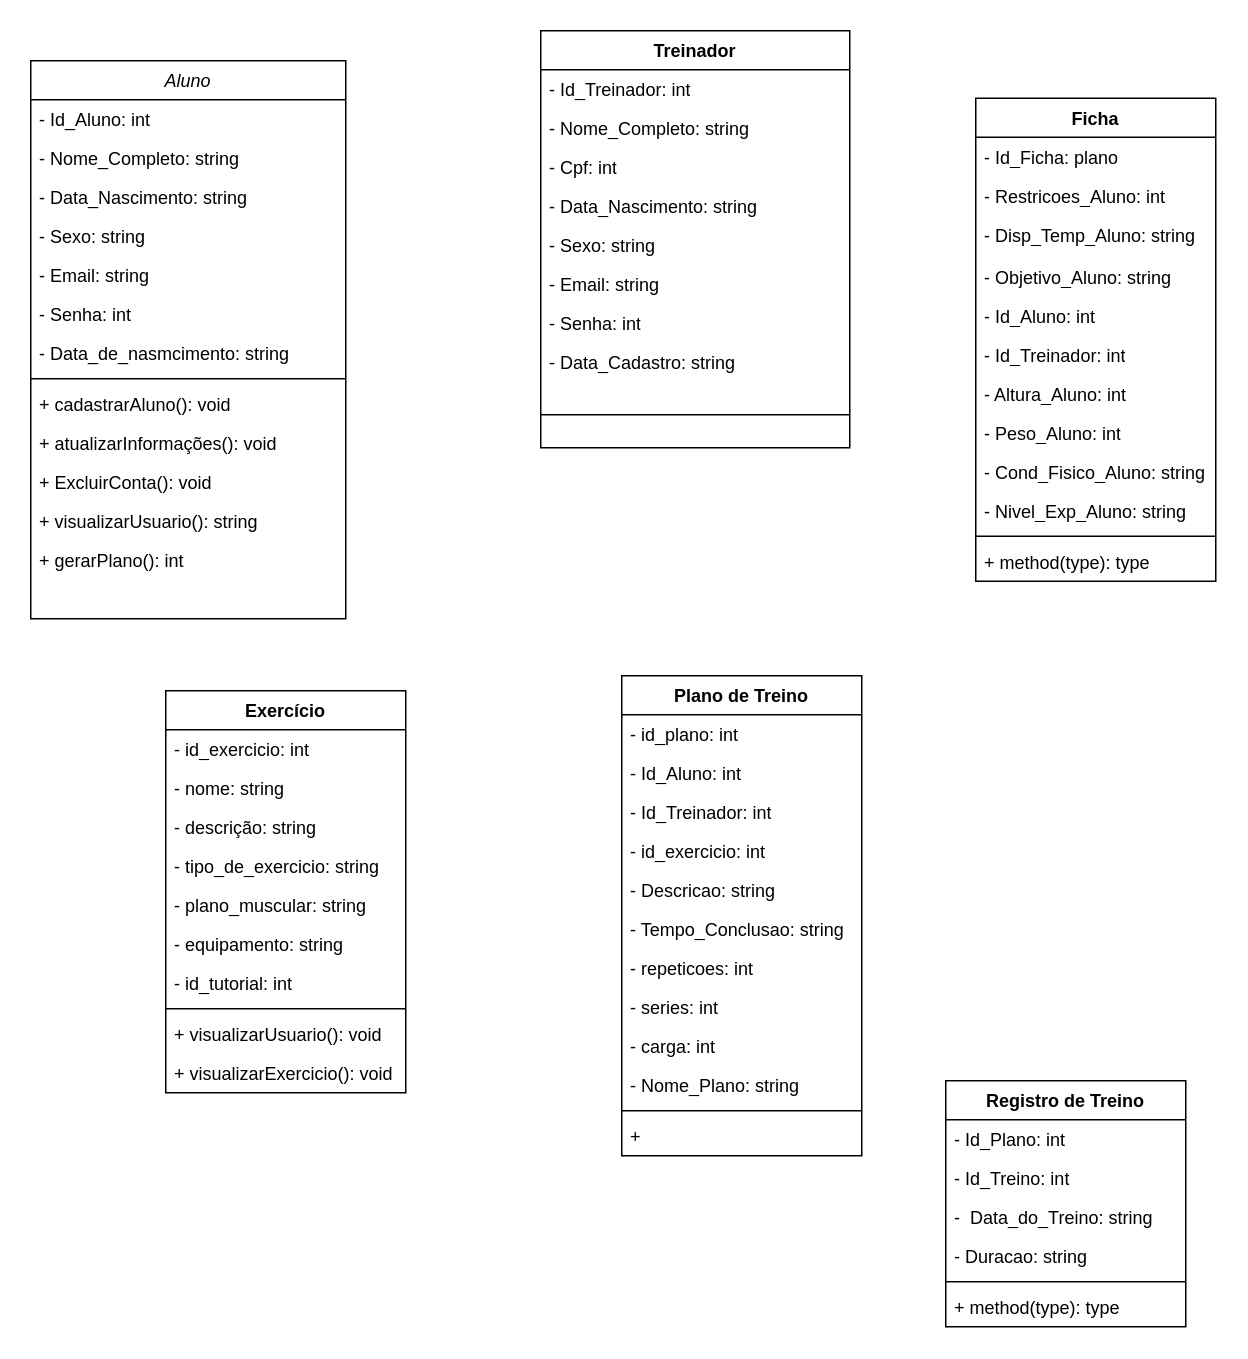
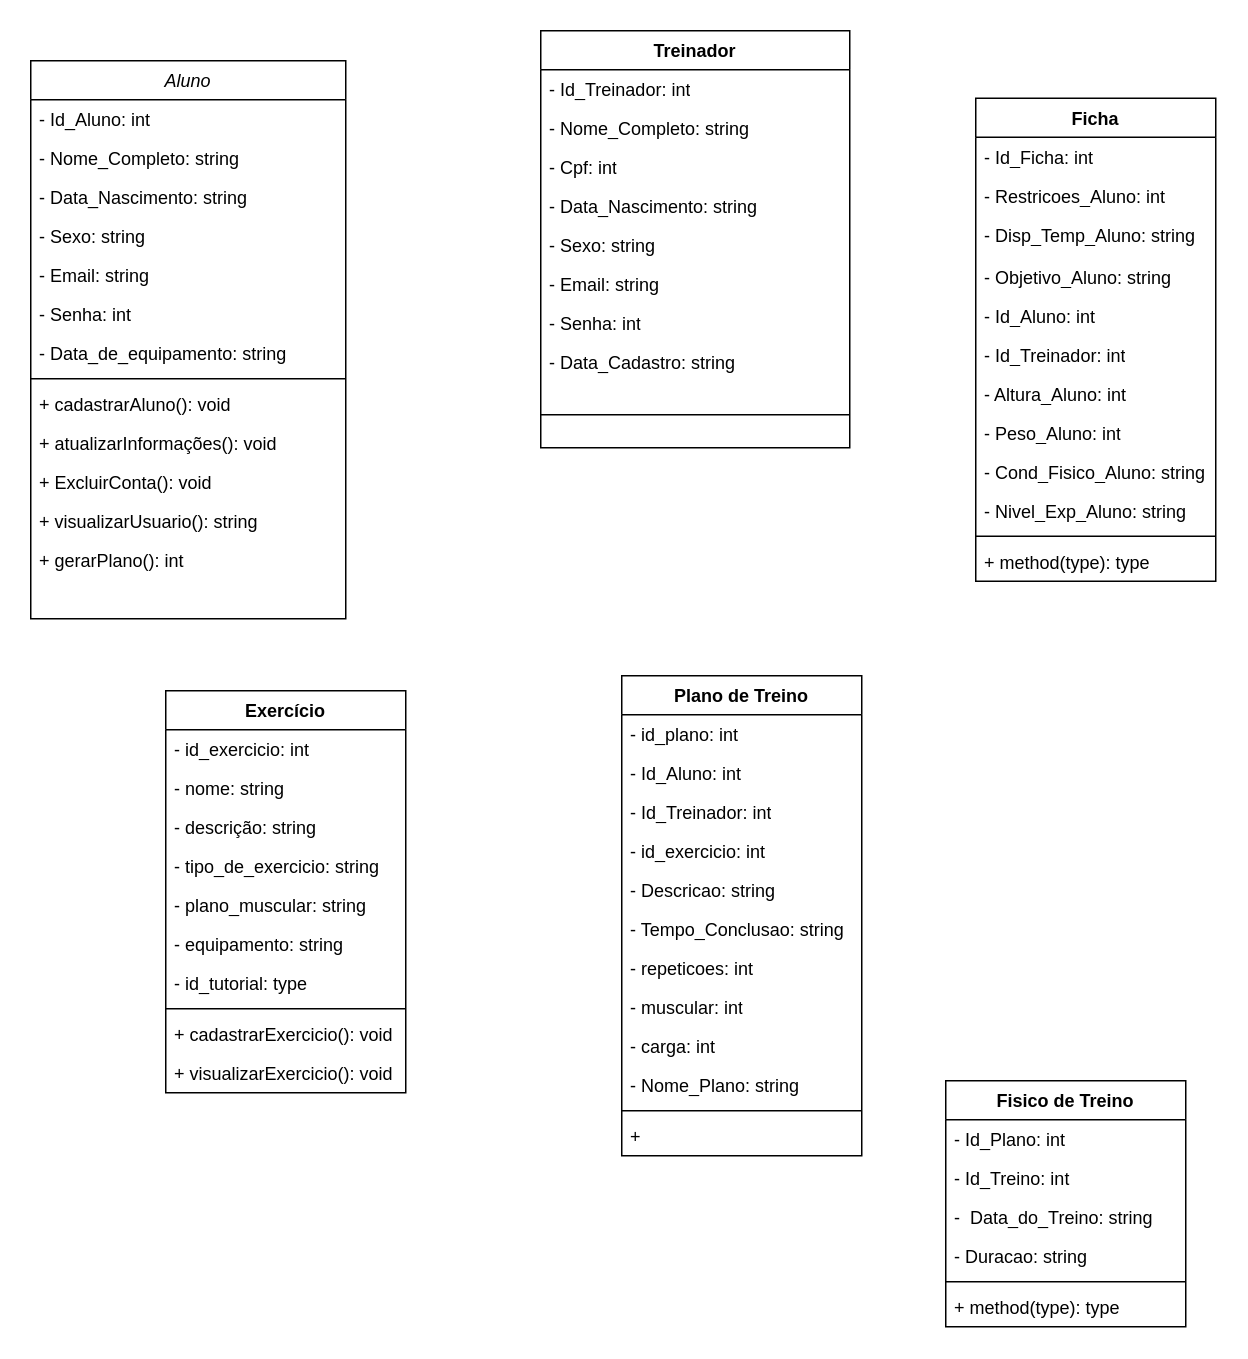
node "- Id_Ficha: plano": label "- Id_Ficha: plano" -> "- Id_Ficha: int"
node "- Data_de_nasmcimento: string": label "- Data_de_nasmcimento: string" -> "- Data_de_equipamento: string"
node "- id_tutorial: int": label "- id_tutorial: int" -> "- id_tutorial: type"
node "- series: int": label "- series: int" -> "- muscular: int"
node "+ visualizarUsuario(): void": label "+ visualizarUsuario(): void" -> "+ cadastrarExercicio(): void"
node "Registro de Treino": label "Registro de Treino" -> "Fisico de Treino"
